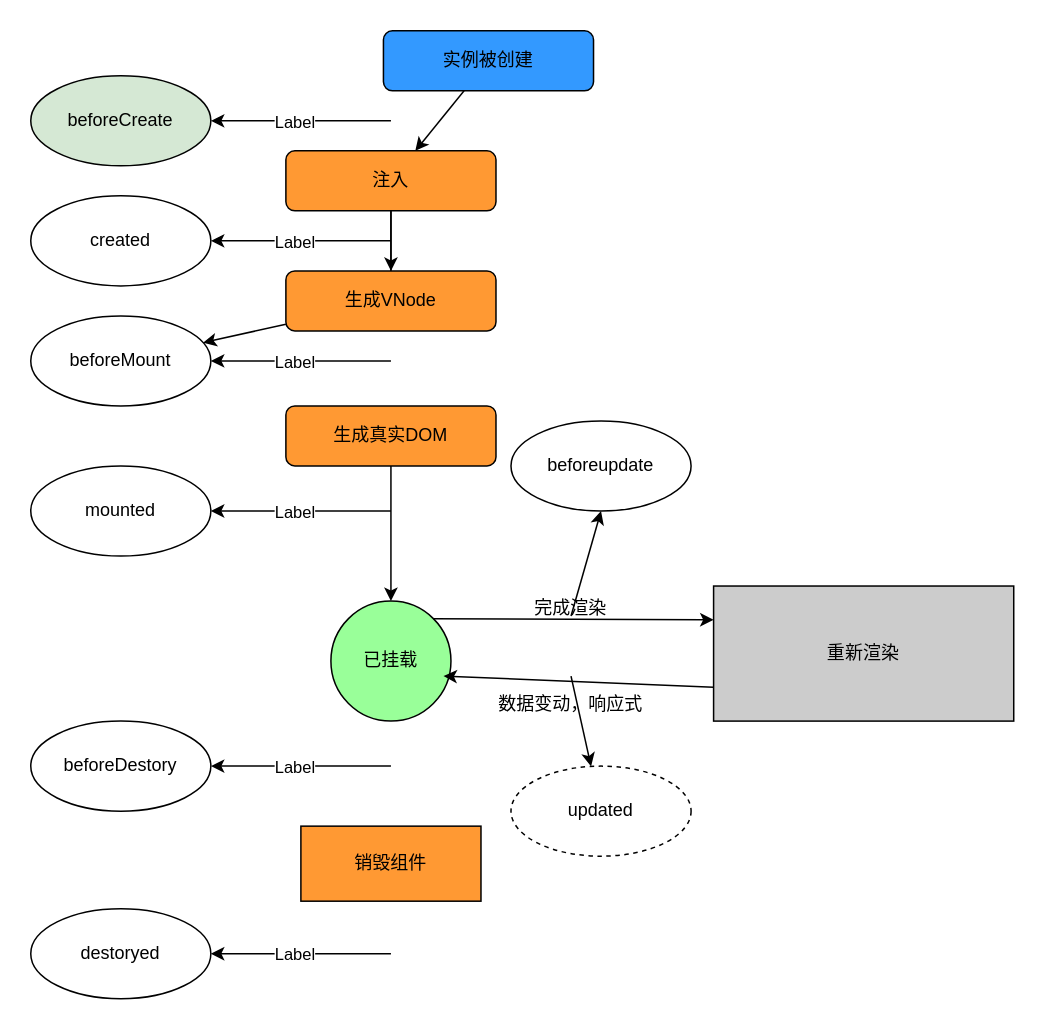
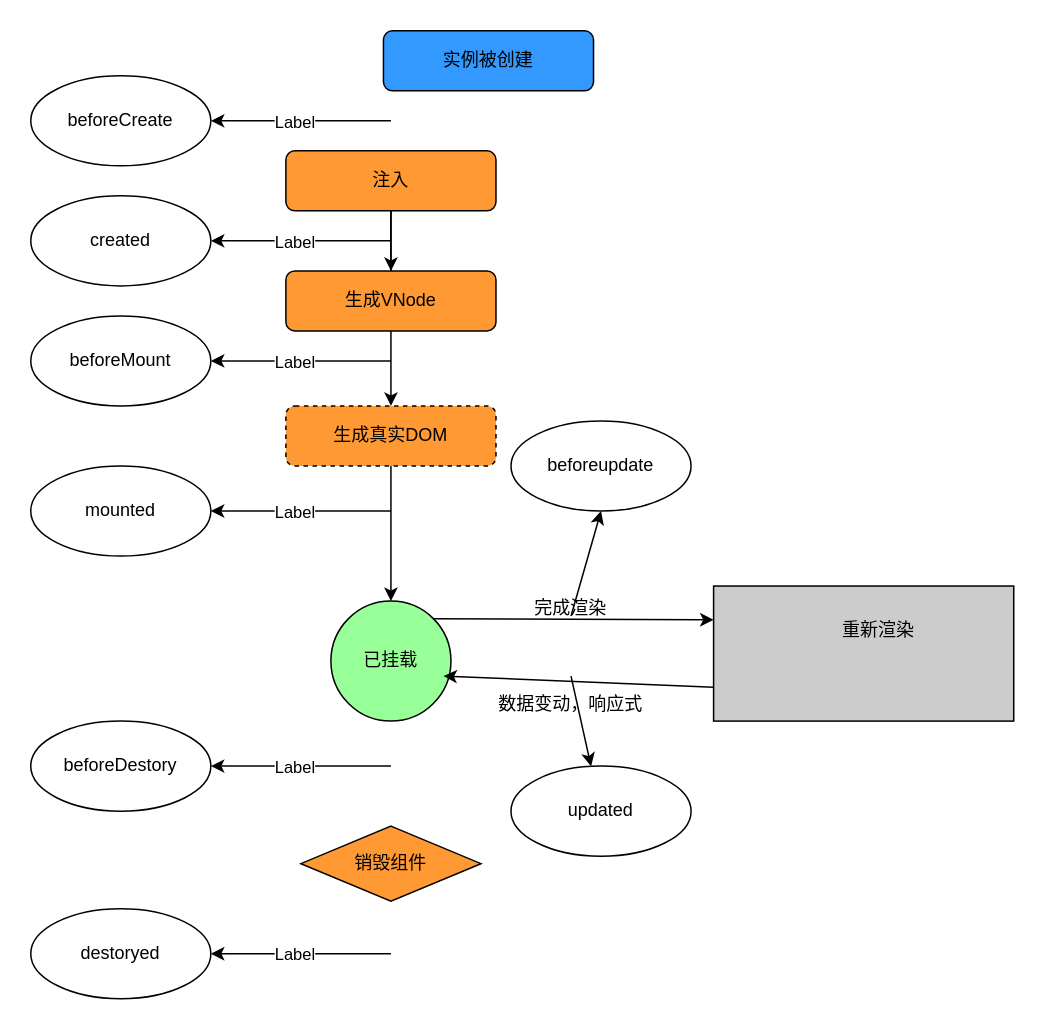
edge "实例被创建" -> "注入": removed
node "beforeCreate": fillcolor #d5e8d4 -> #ffffff
edge "生成VNode" -> "beforeMount": now "生成VNode" -> "生成真实DOM"
node "生成真实DOM": style solid -> dashed
node "重新渲染": moved (863, 653) -> (878, 631)
node "updated": style dashed -> solid
node "销毁组件": shape rectangle -> diamond
